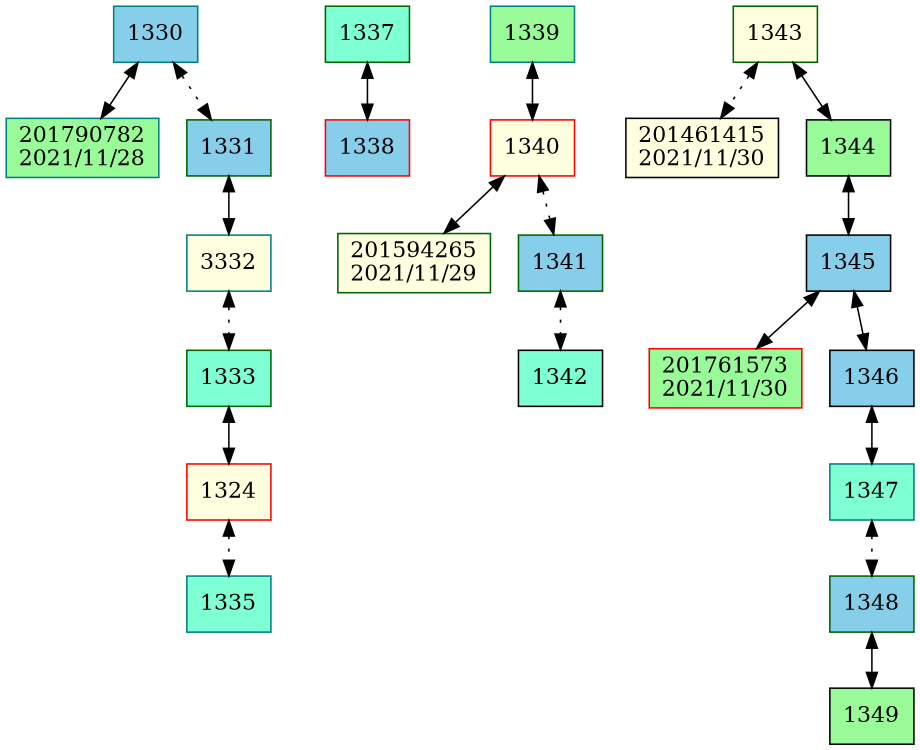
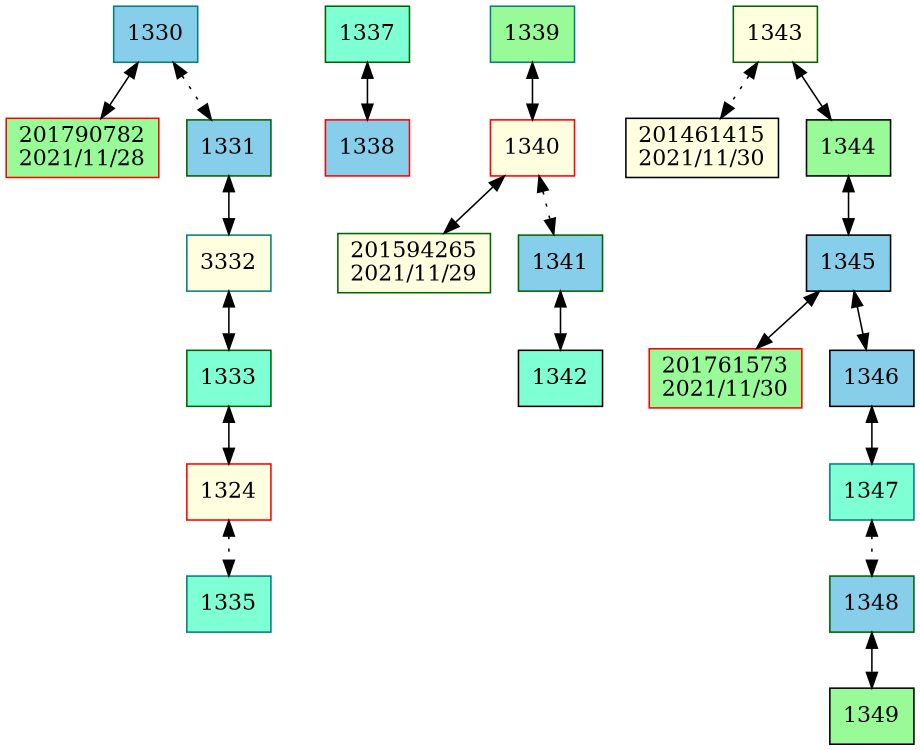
node "201790782 2021/11/28": color teal -> red
edge "3332" -- "1333": style dotted -> solid
edge "1341" -- "1342": style dotted -> solid
